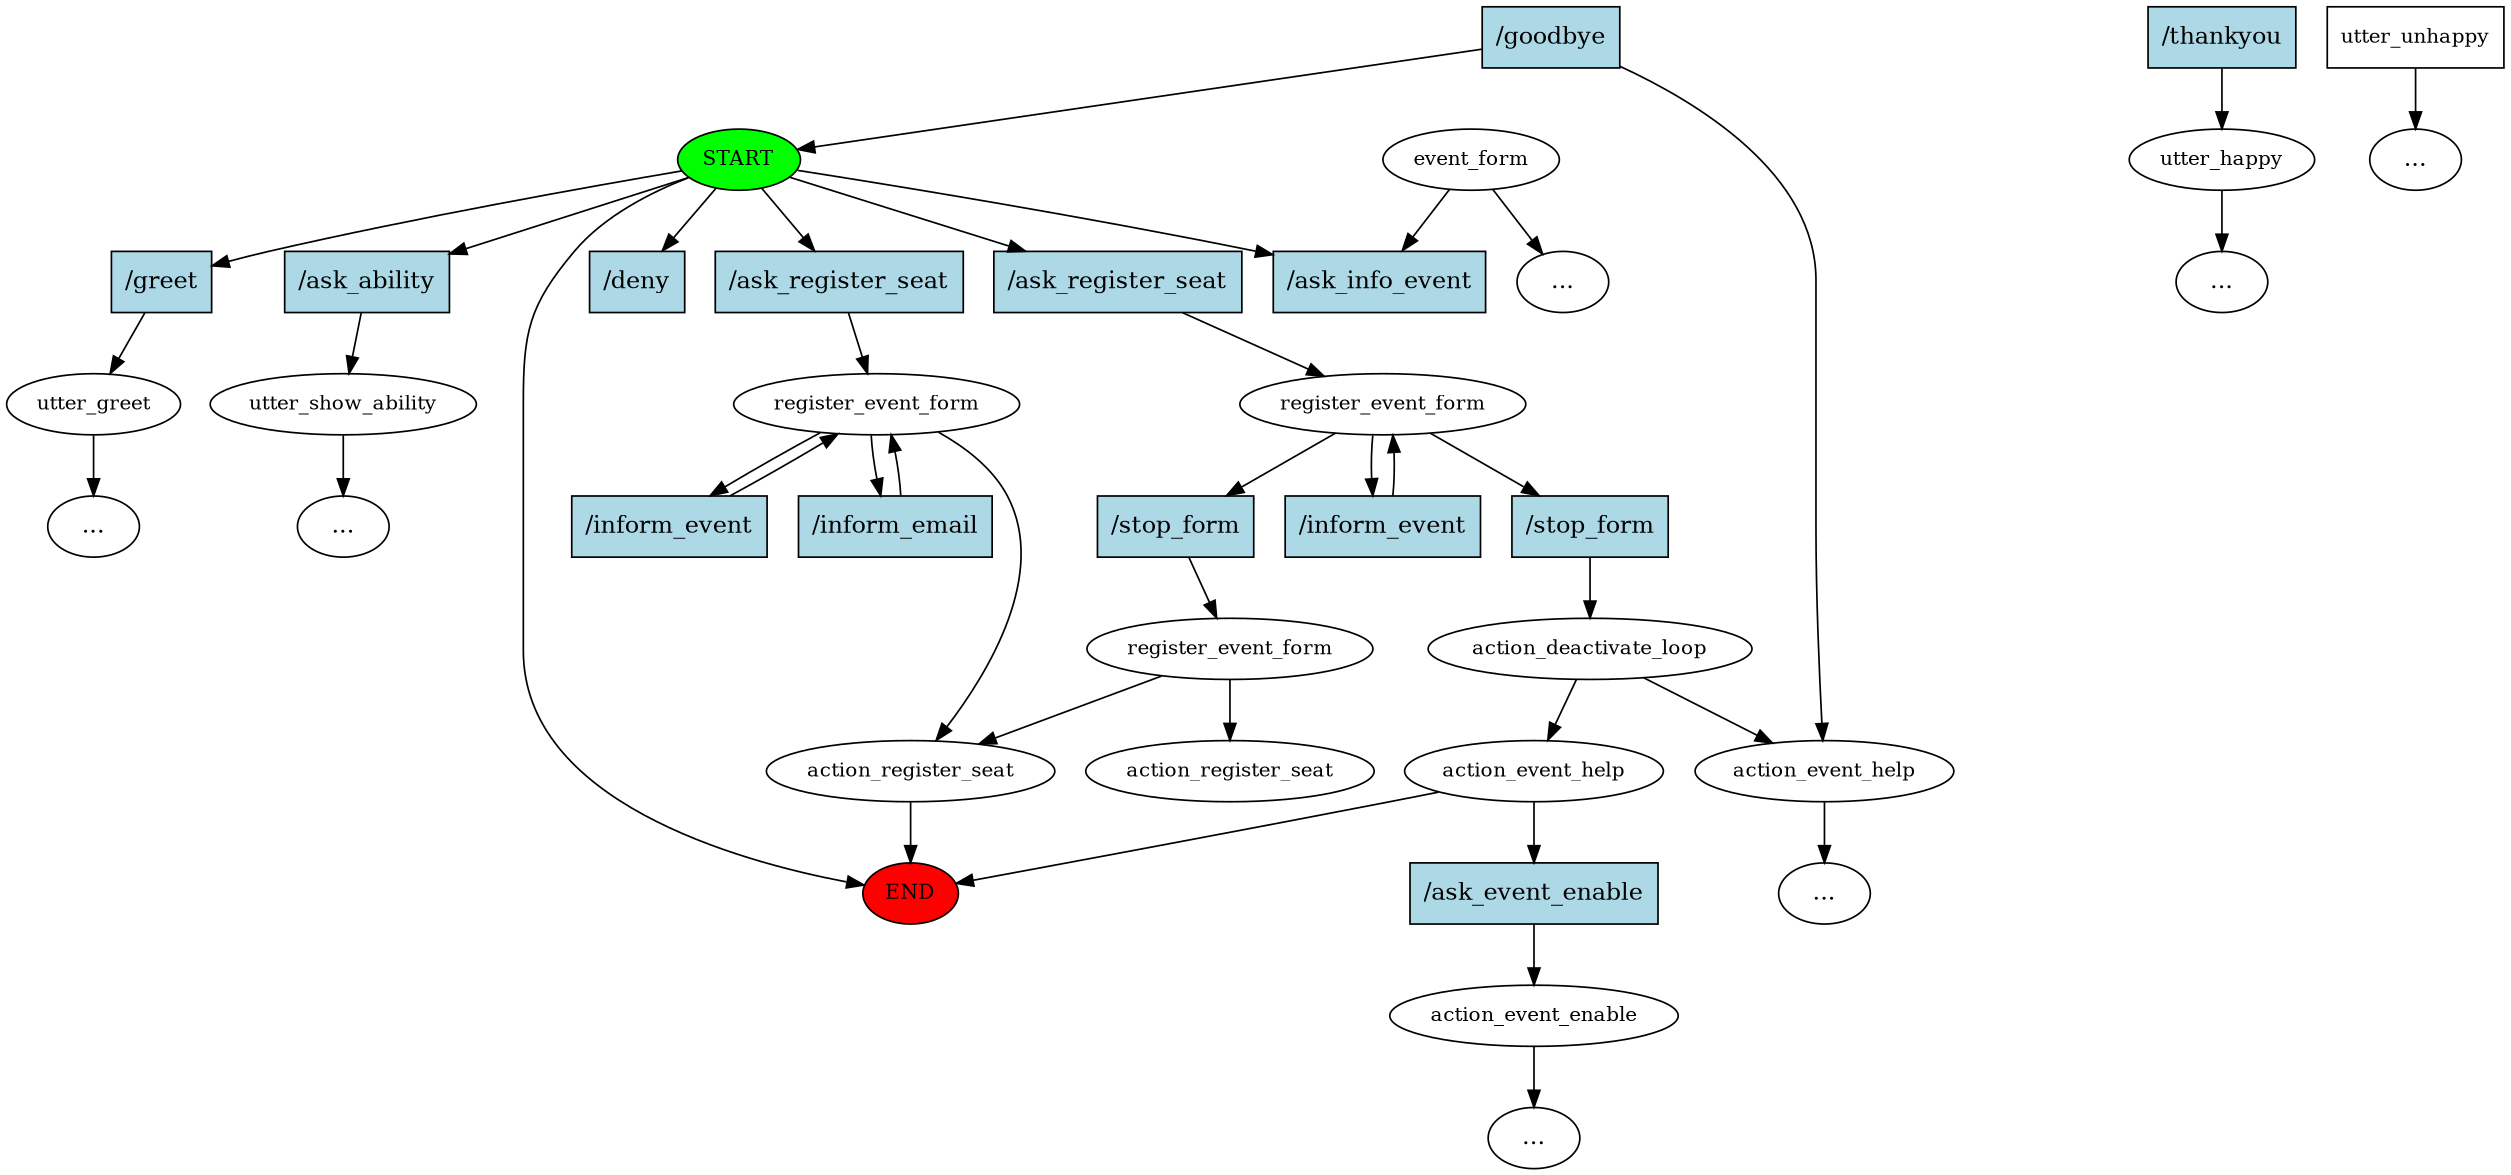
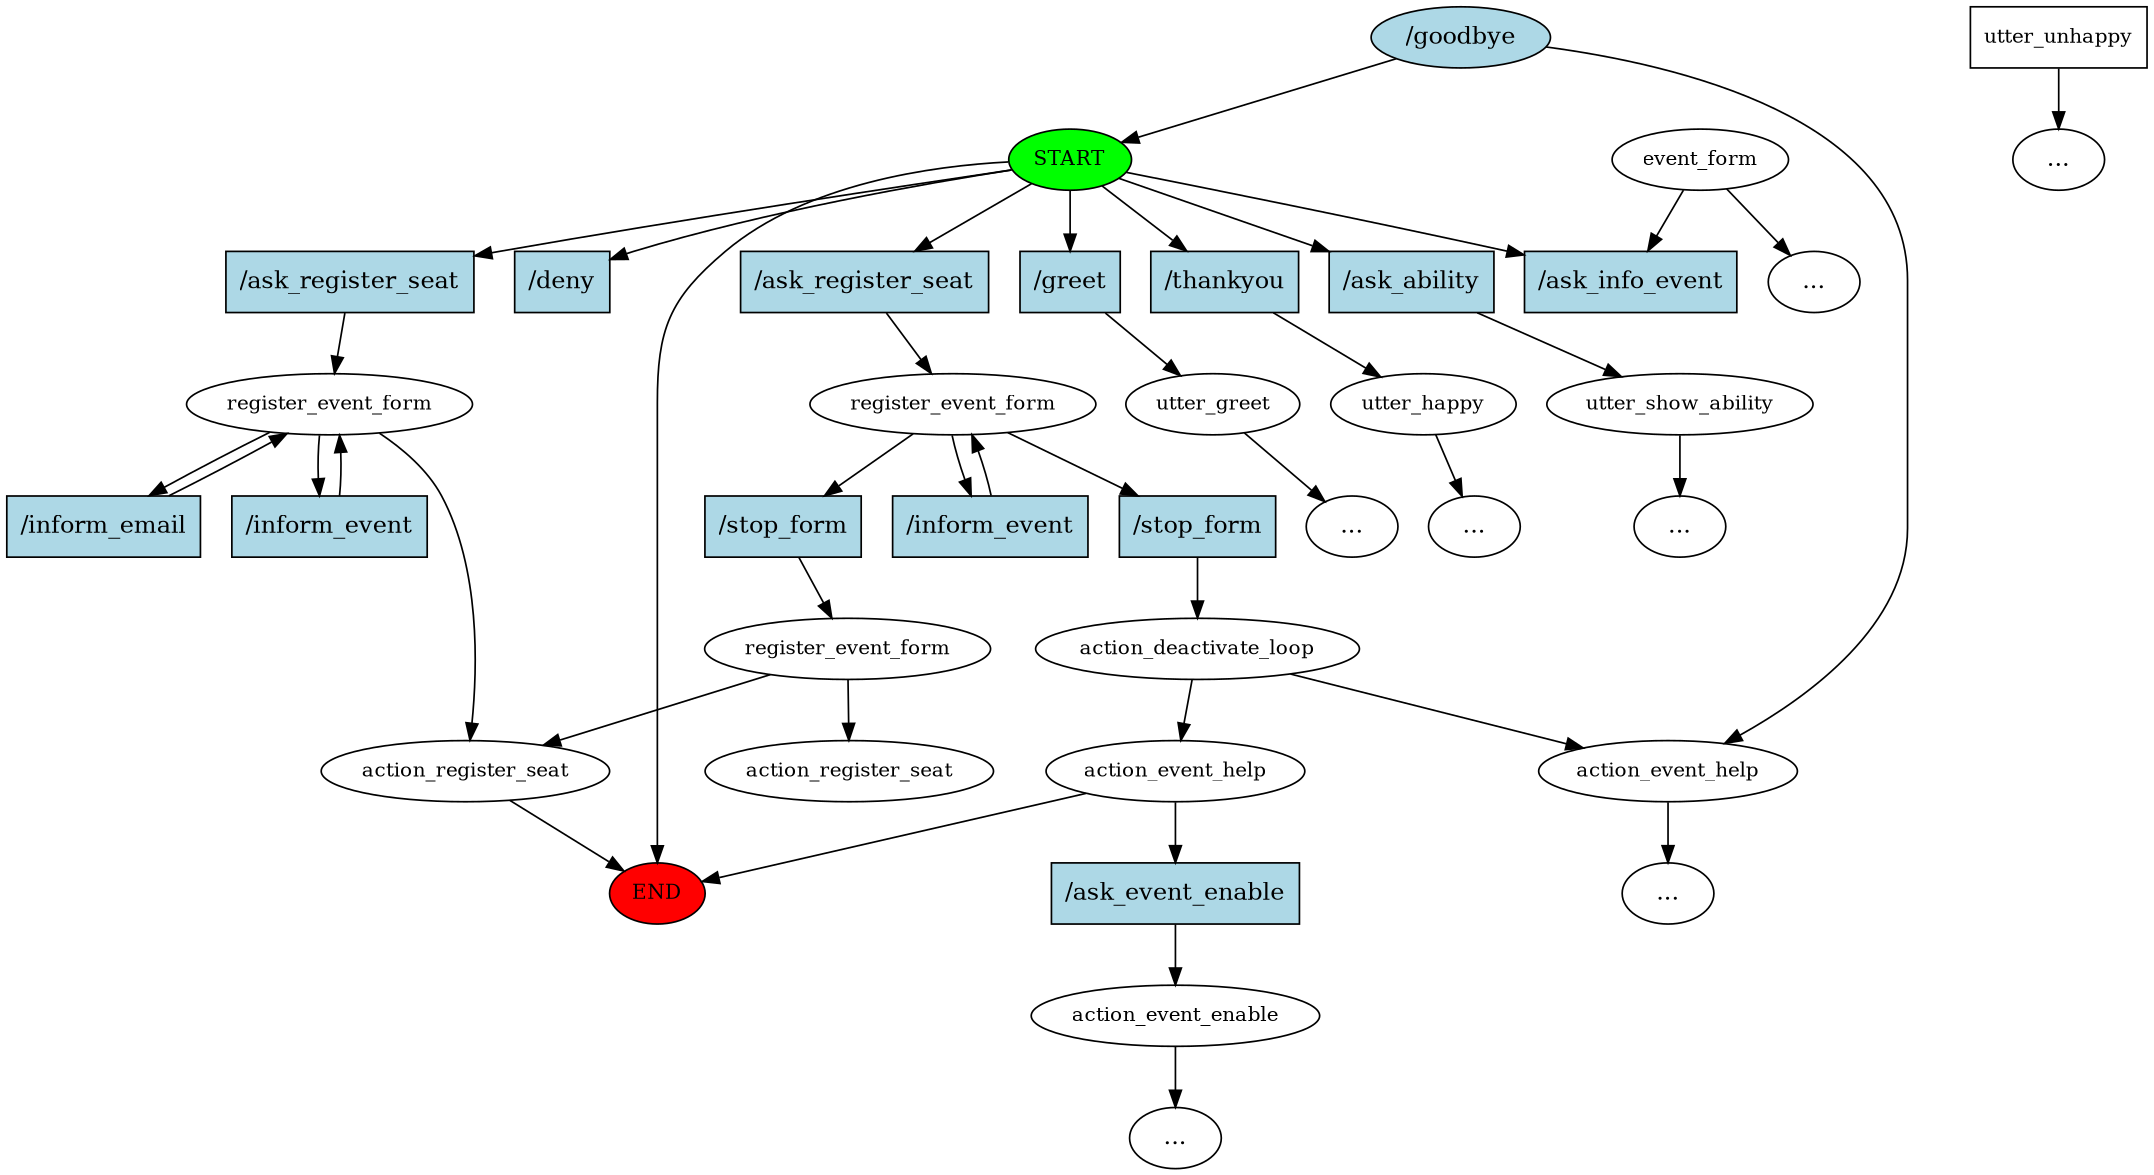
node "/goodbye": shape box -> ellipse
edge "START" -> "/thankyou": added
